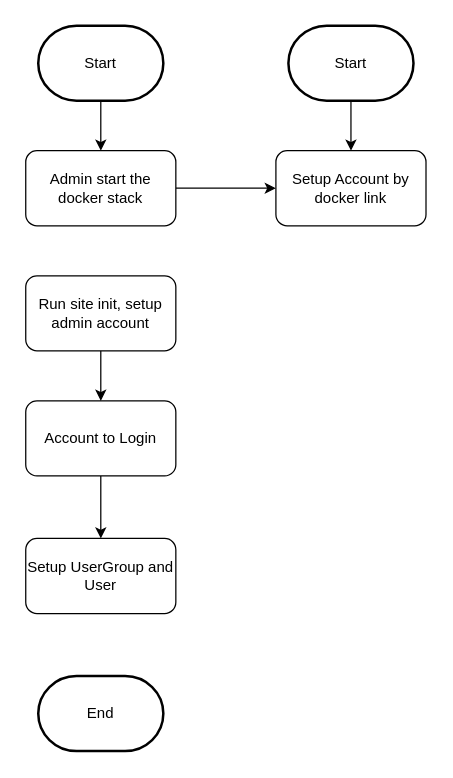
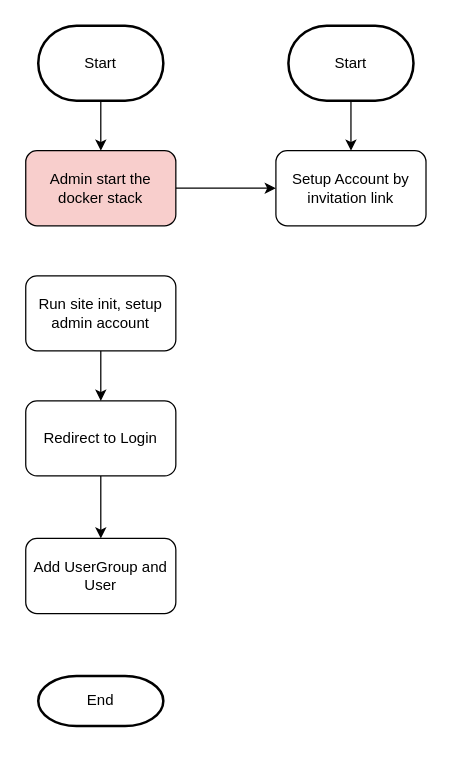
node "Admin start the docker stack": fillcolor #ffffff -> #f8cecc
node "Setup Account by docker link": label "Setup Account by docker link" -> "Setup Account by invitation link"
node "Account to Login": label "Account to Login" -> "Redirect to Login"
node "Setup UserGroup and User": label "Setup UserGroup and User" -> "Add UserGroup and User"
node "End": size 125x75 -> 125x50
